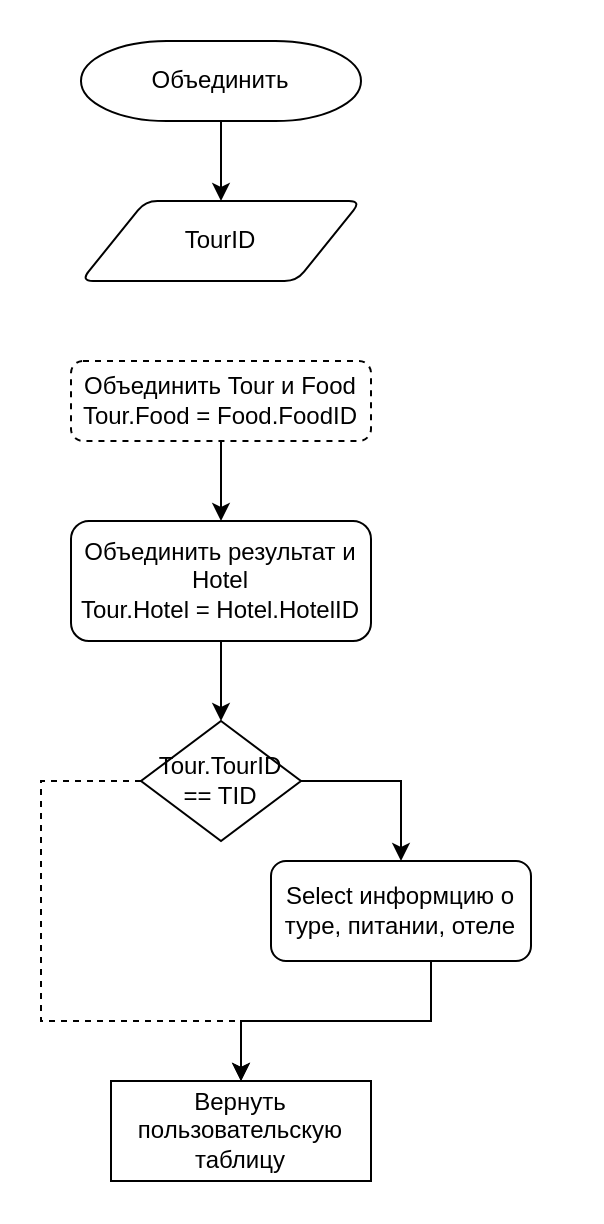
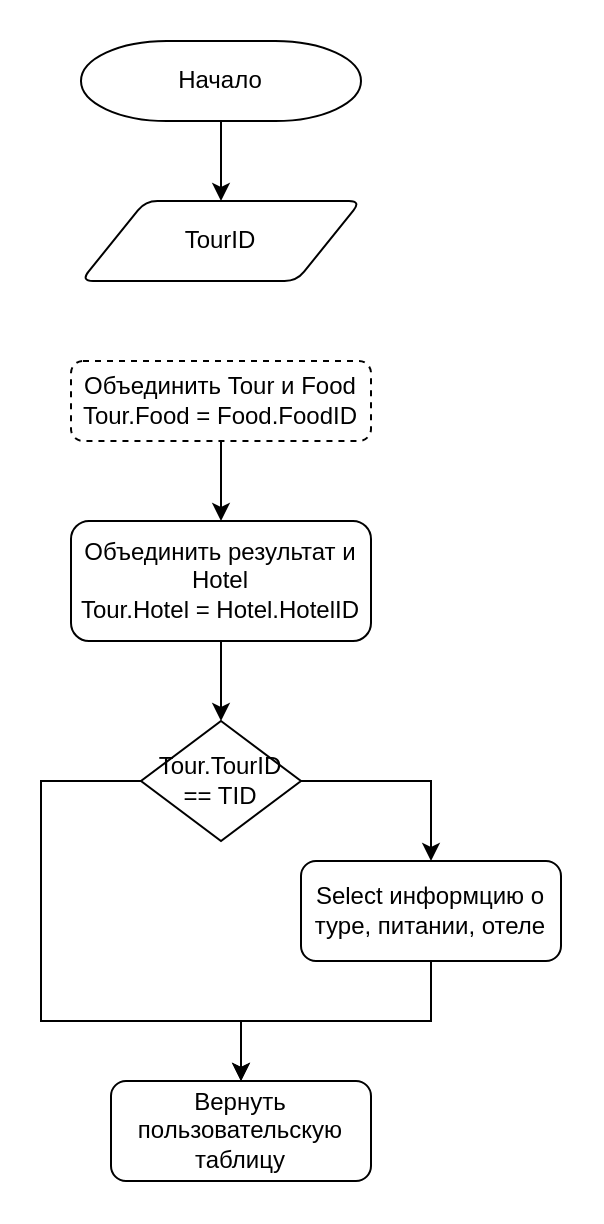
node "Объединить": label "Объединить" -> "Начало"
node "Select информцию о туре, питании, отеле": moved (401, 911) -> (431, 911)
edge "Tour.TourID == TID" -> "Вернуть пользовательскую таблицу": style dashed -> solid
node "Вернуть пользовательскую таблицу": shape rectangle -> rounded rectangle
